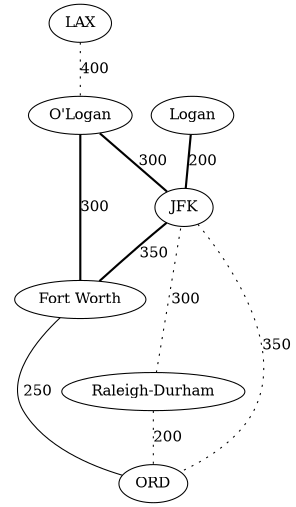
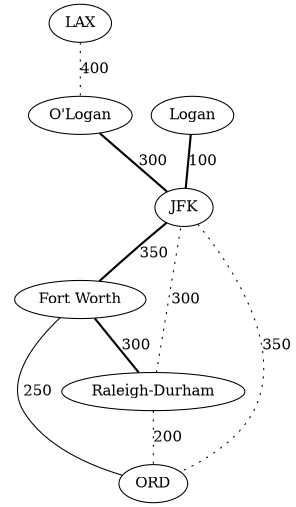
edge "Logan" -- "JFK": label "200" -> "100"
edge "O'Logan" -- "Fort Worth": now "Raleigh-Durham" -- "Fort Worth"
